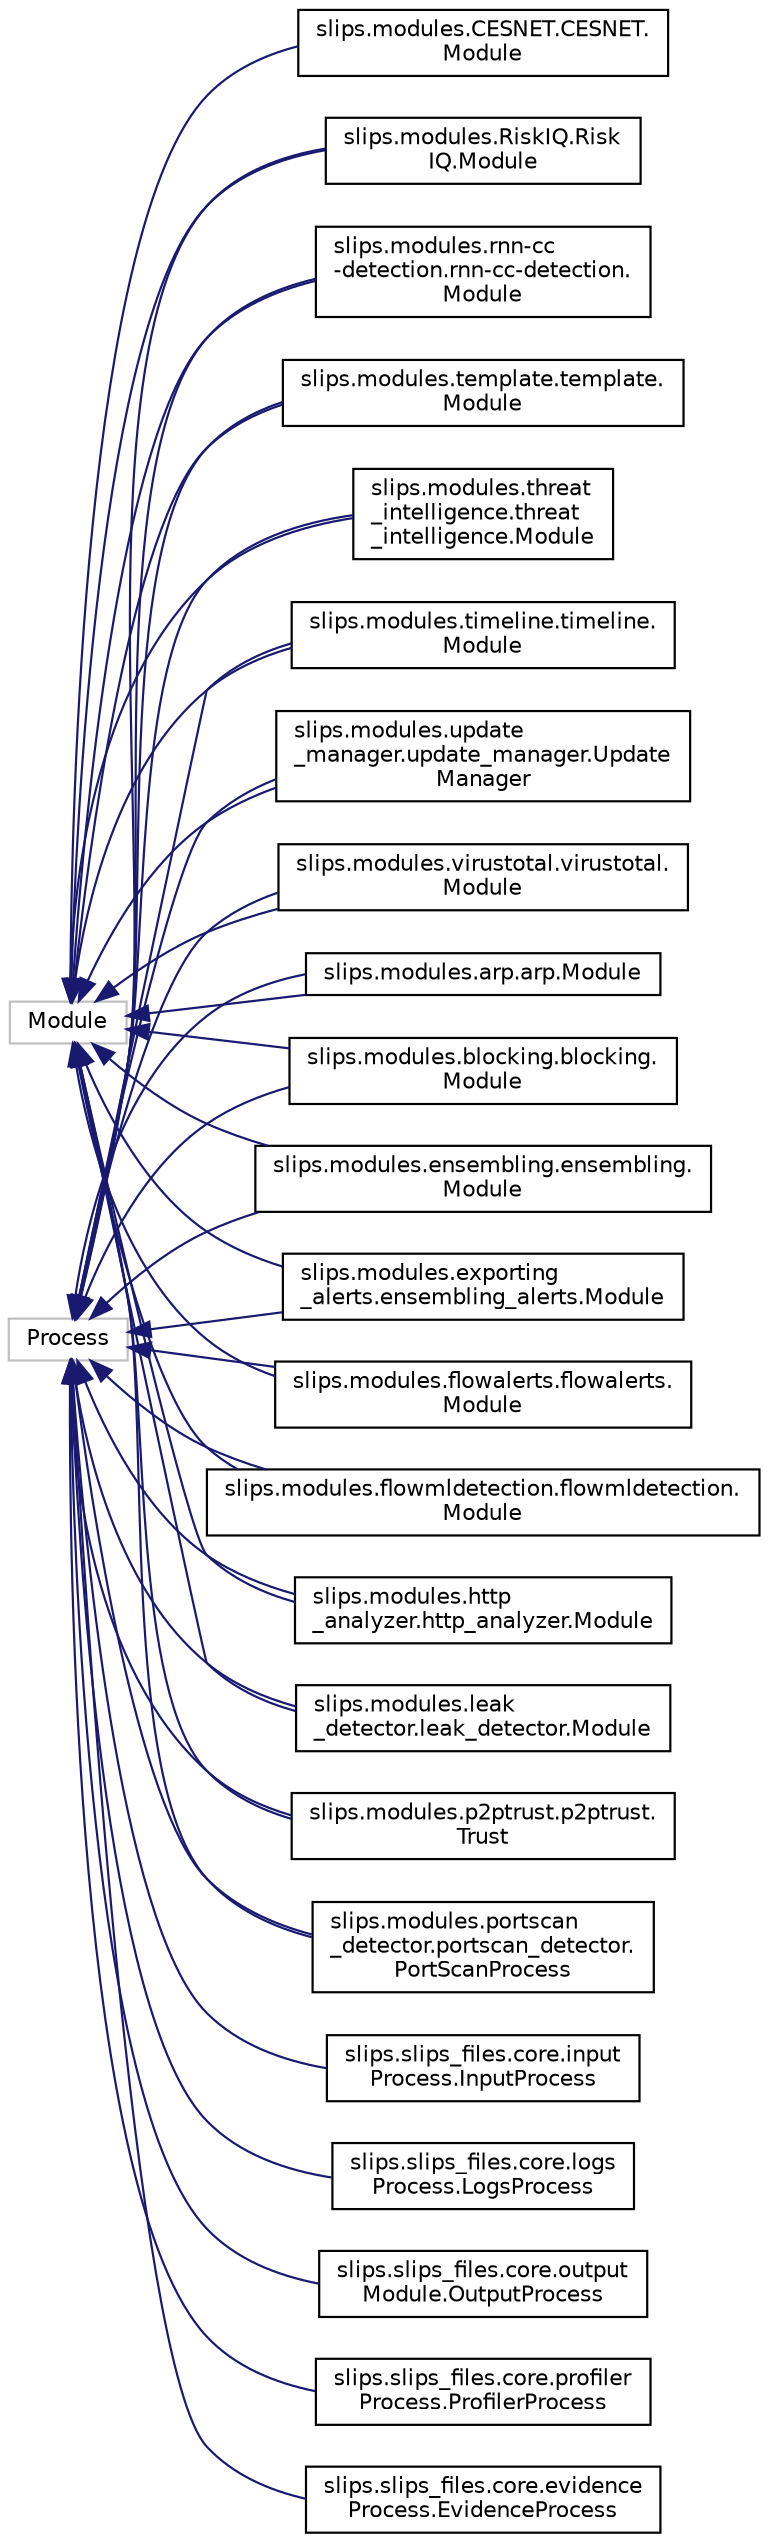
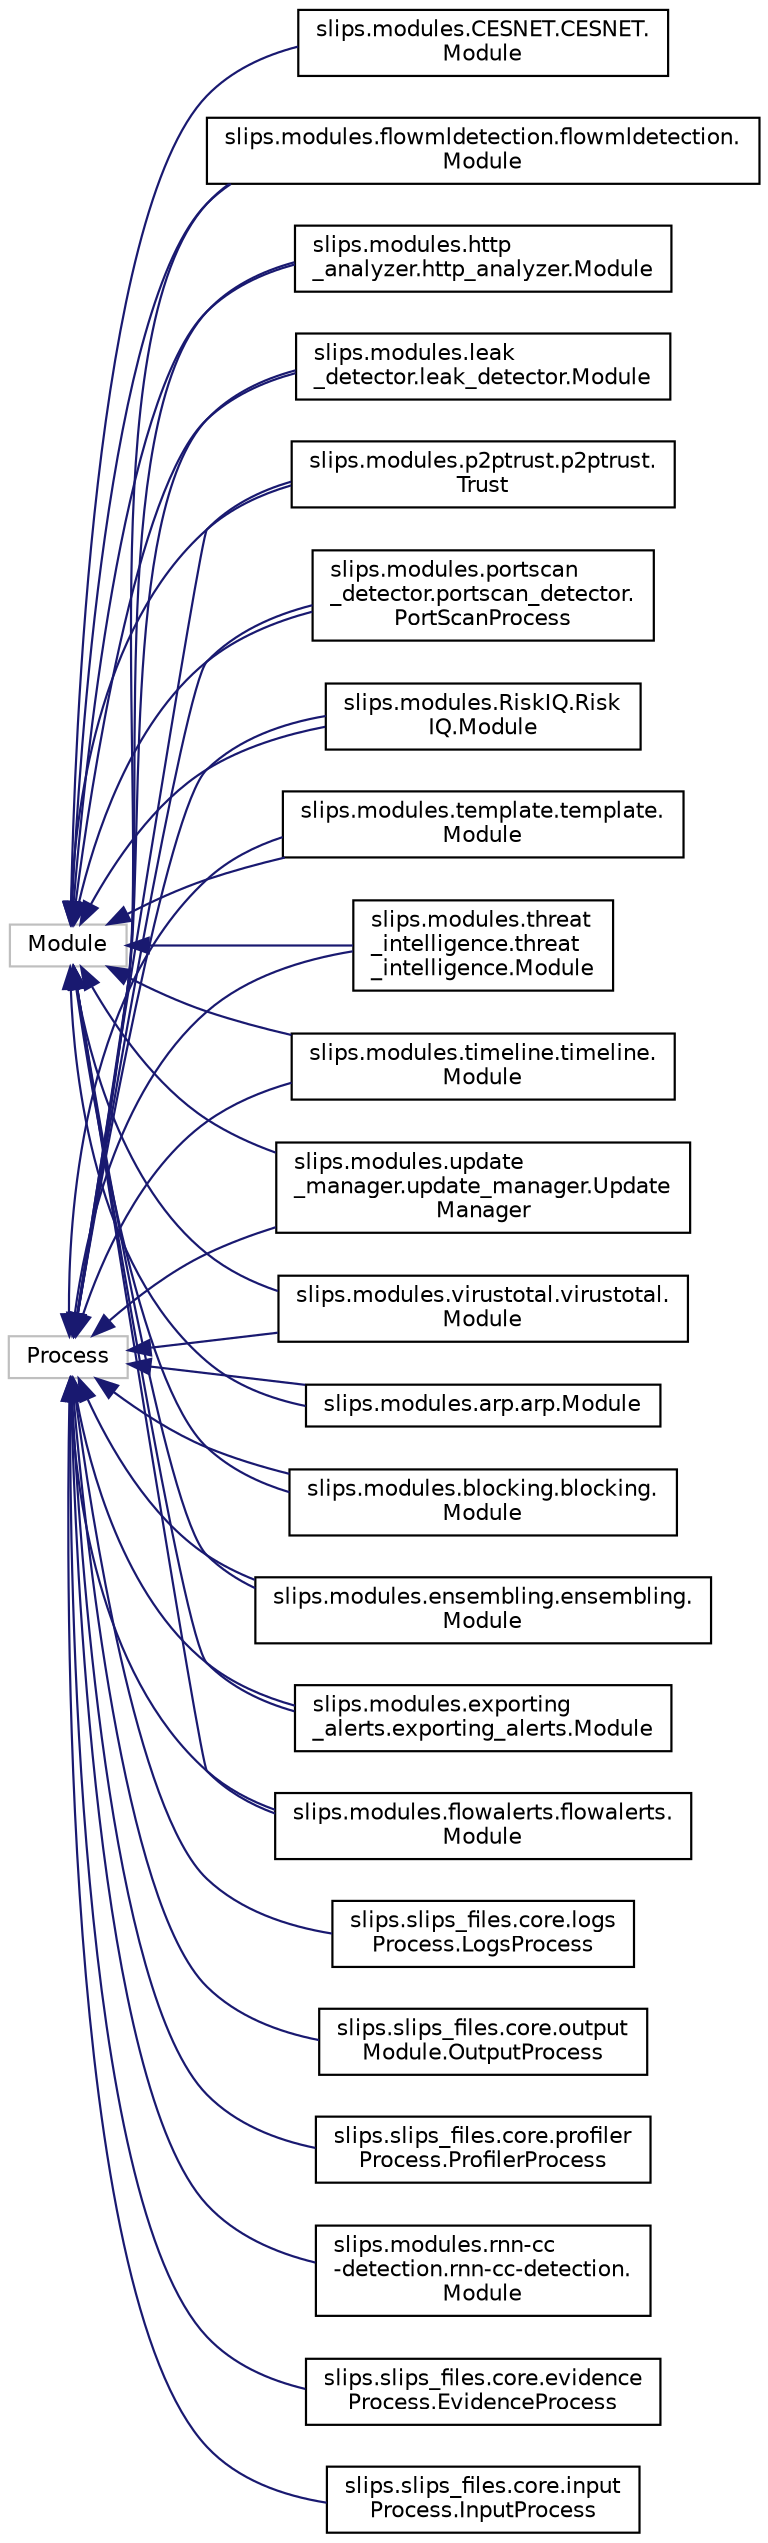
edge "slips.modules.rnn-cc -detection.rnn-cc-detection. Module" -> "Module": removed
node "slips.modules.exporting _alerts.ensembling_alerts.Module": label "slips.modules.exporting _alerts.ensembling_alerts.Module" -> "slips.modules.exporting _alerts.exporting_alerts.Module"
